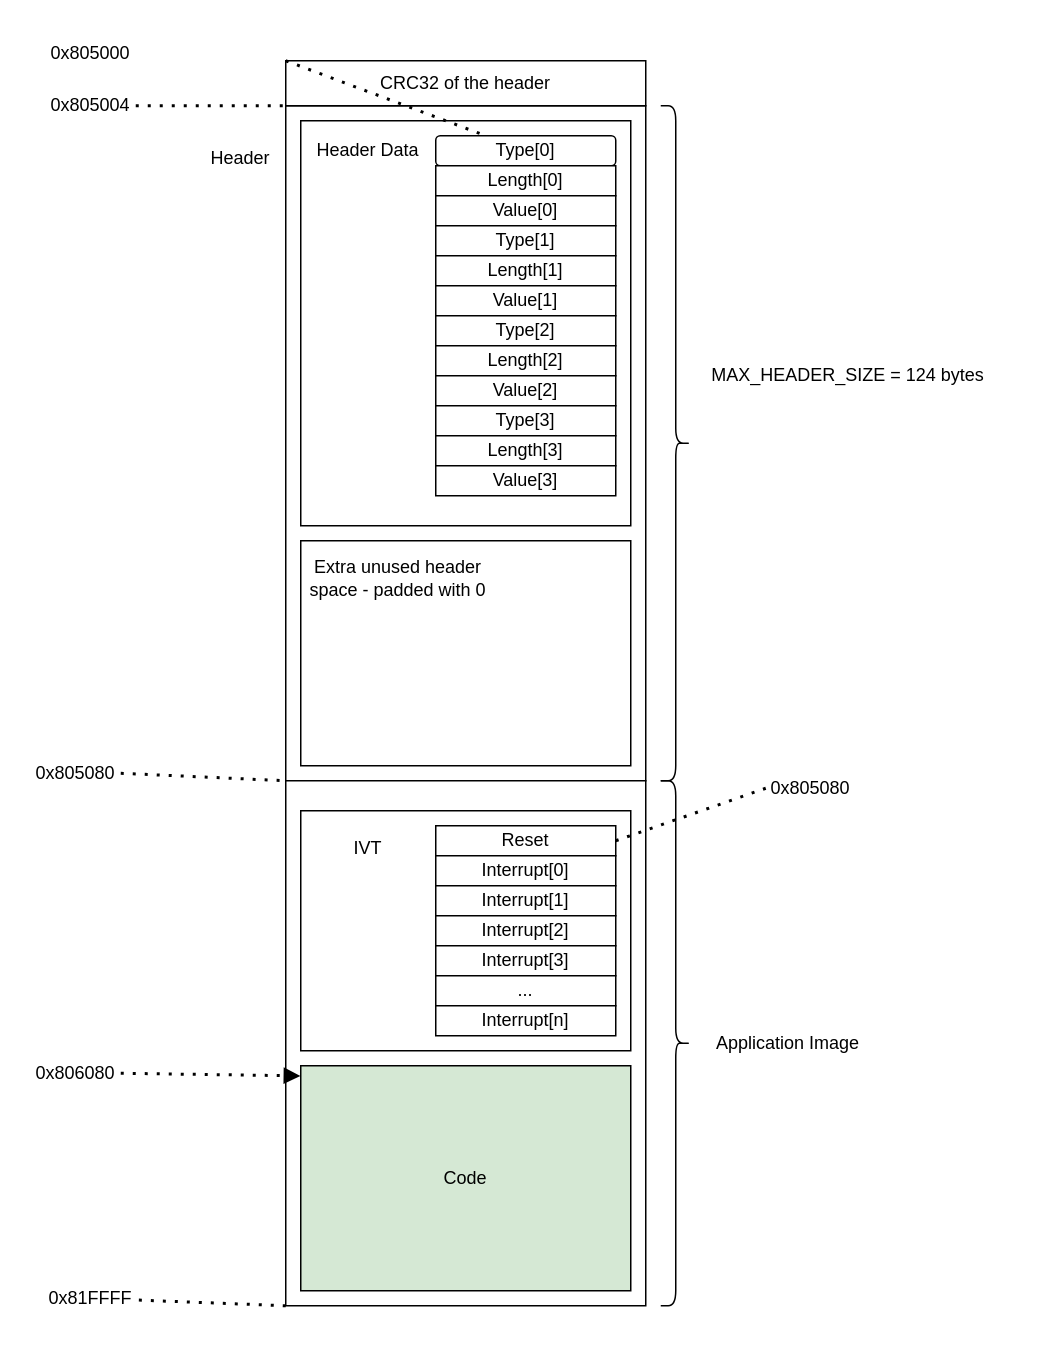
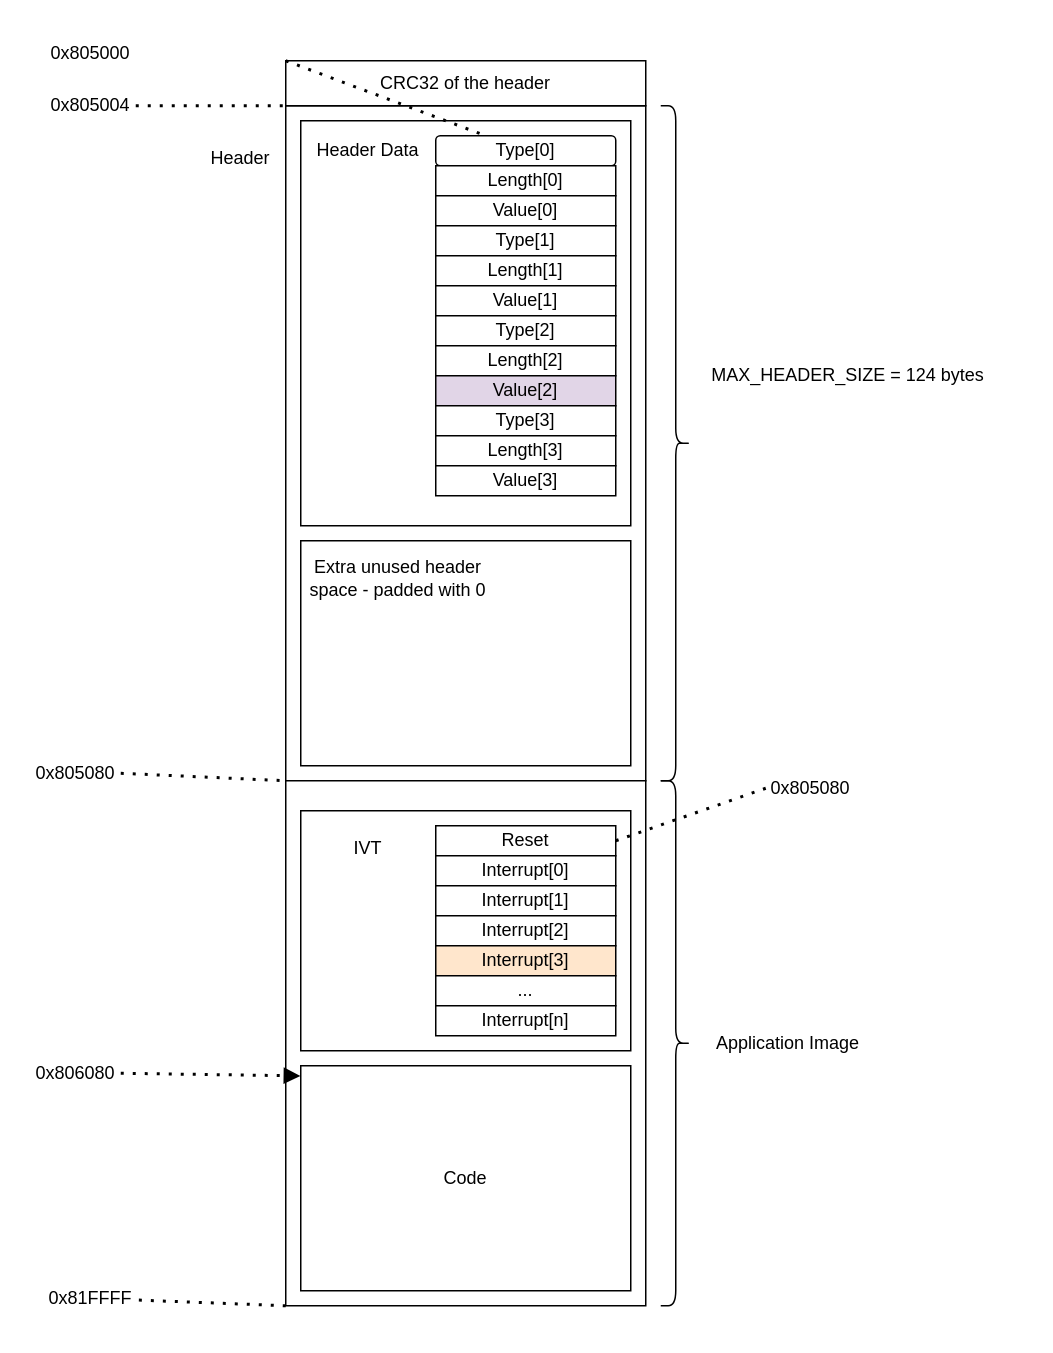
node "Value[2]": fillcolor #ffffff -> #e1d5e7
node "Interrupt[3]": fillcolor #ffffff -> #ffe6cc
node "Code": fillcolor #d5e8d4 -> #ffffff
